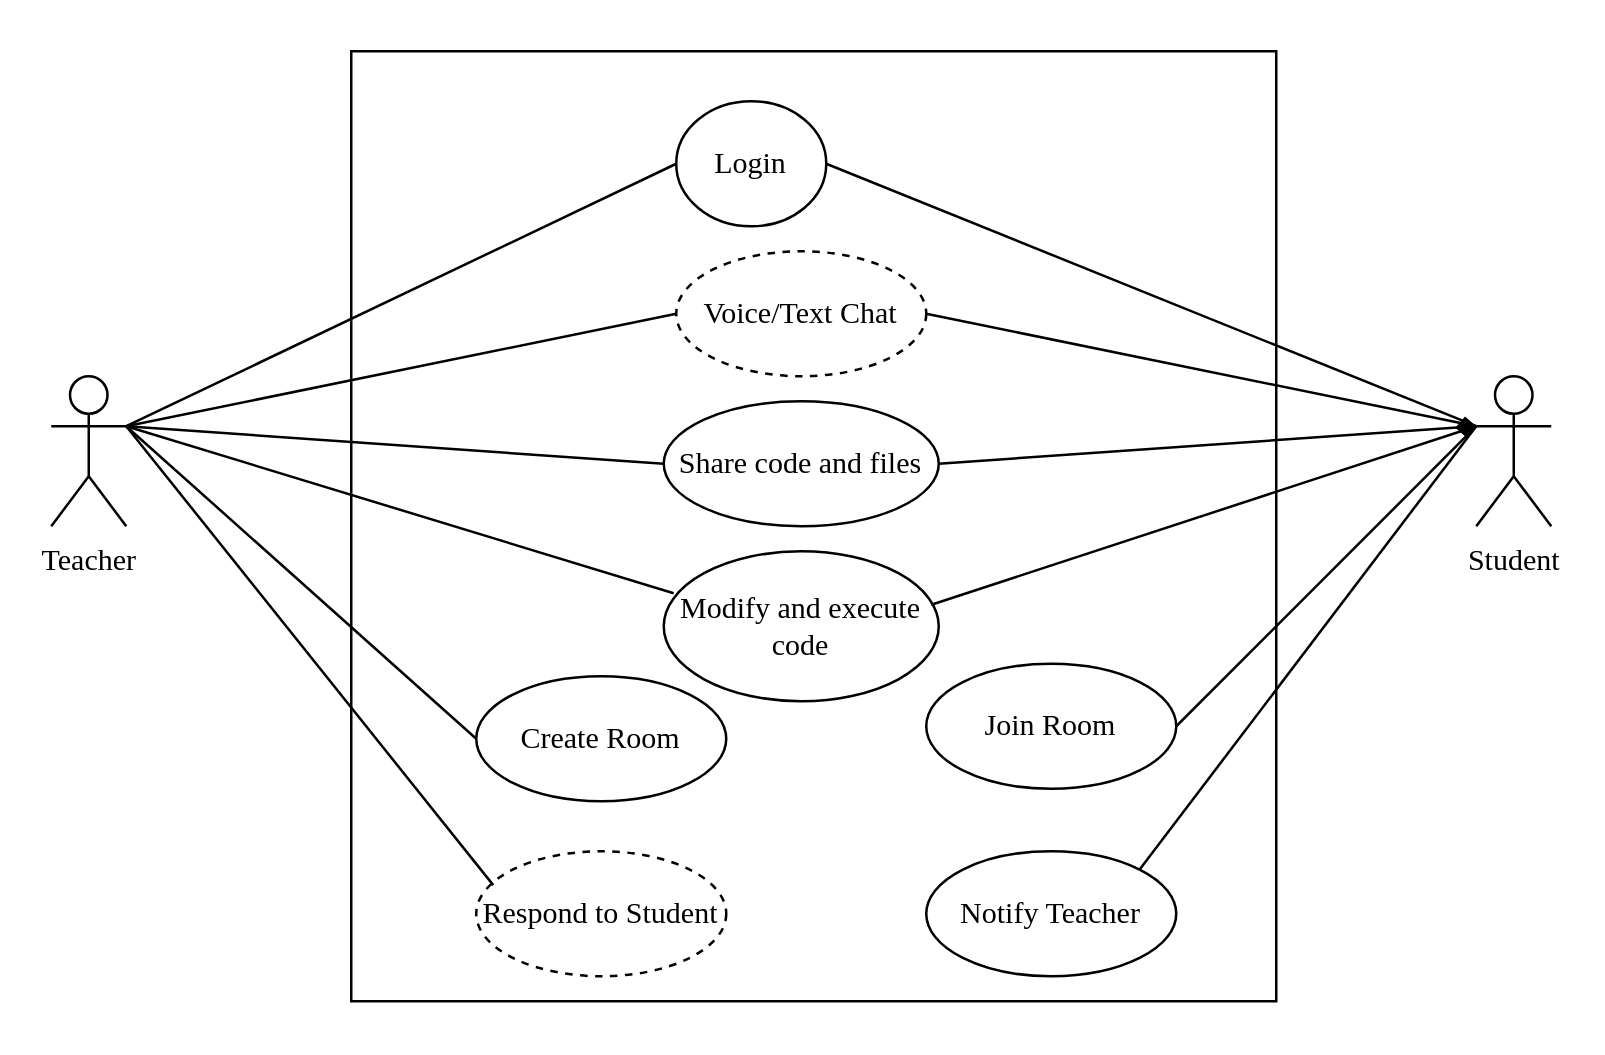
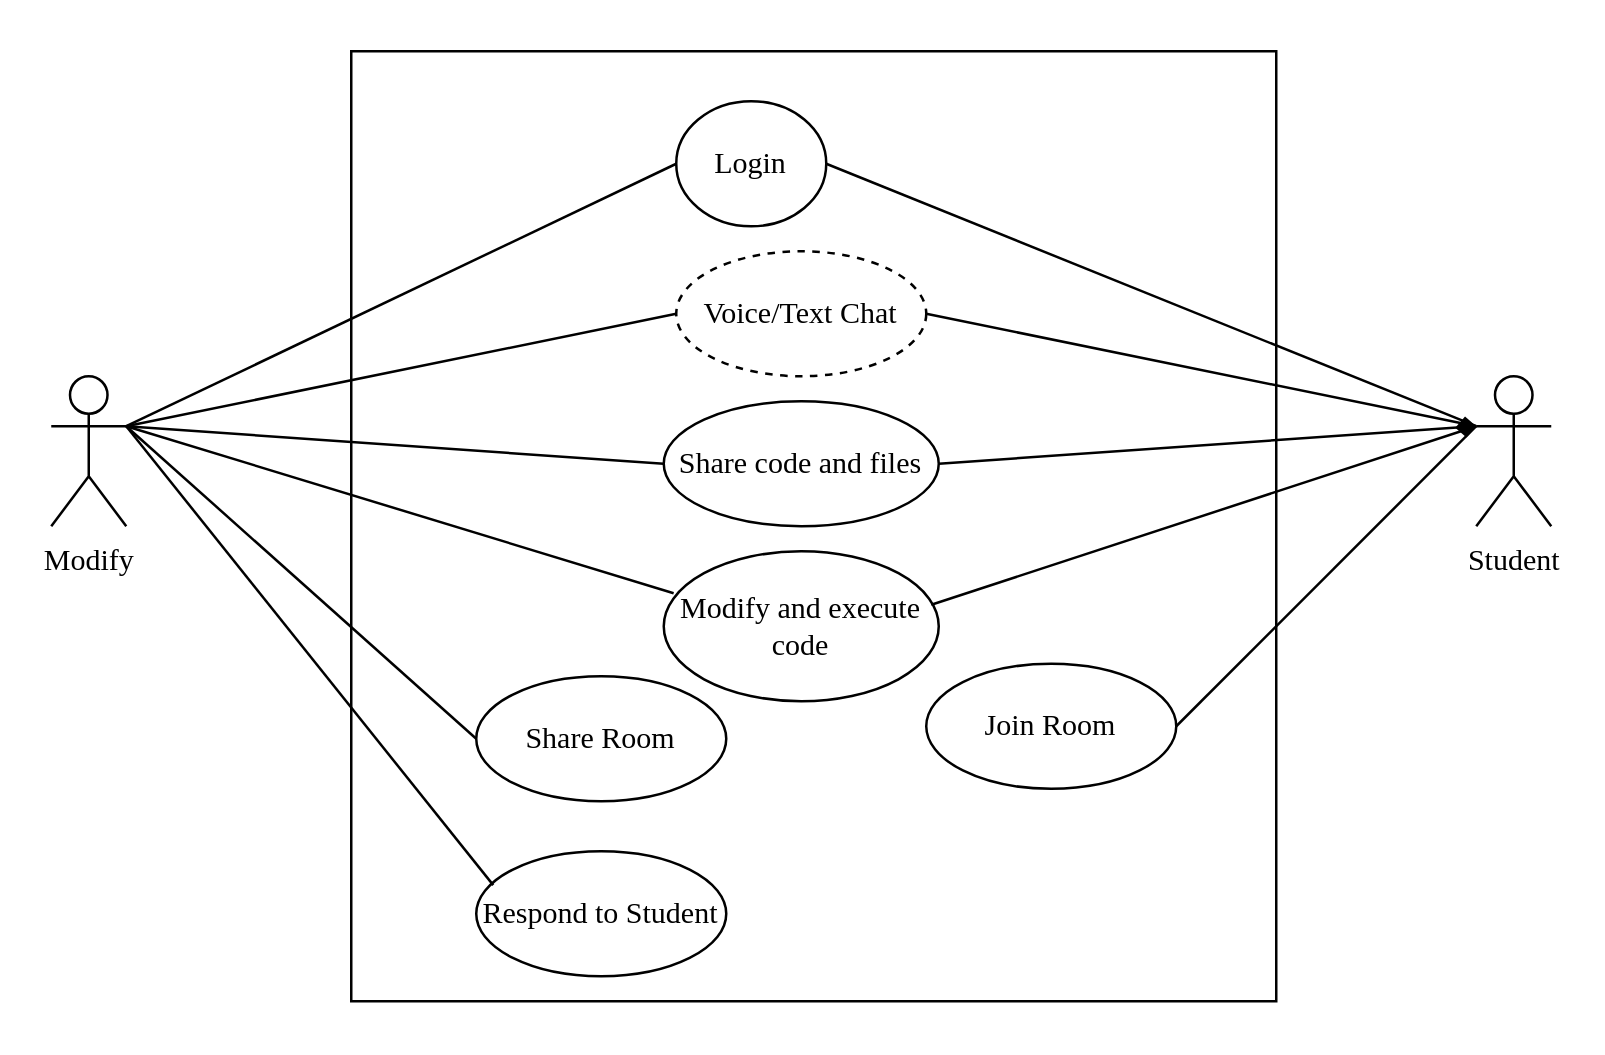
node "Teacher": label "Teacher" -> "Modify"
edge "Student" -- "Notify Teacher": removed
node "Create Room": label "Create Room" -> "Share Room"
node "Respond to Student": style dashed -> solid
node "Notify Teacher": removed
